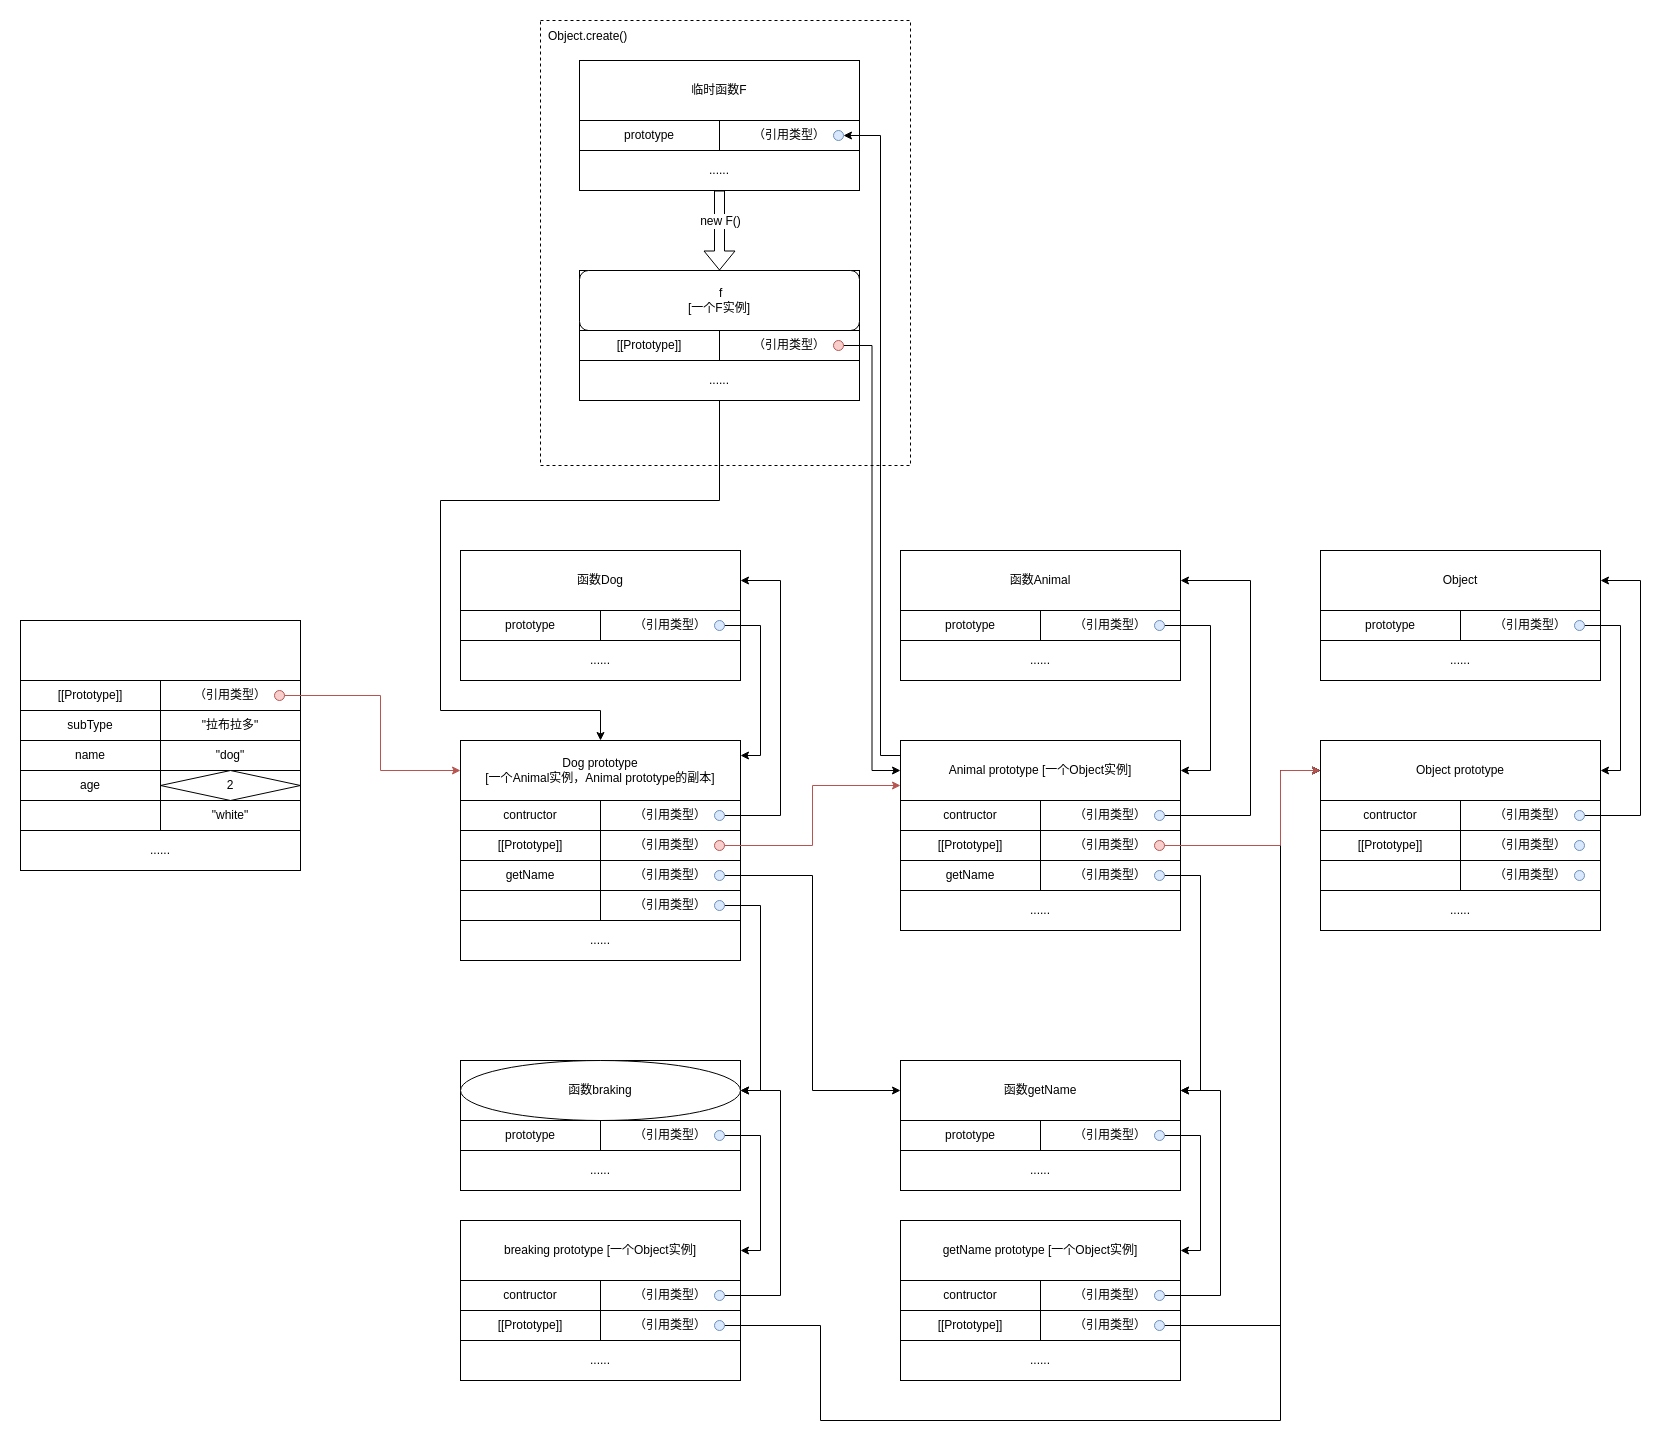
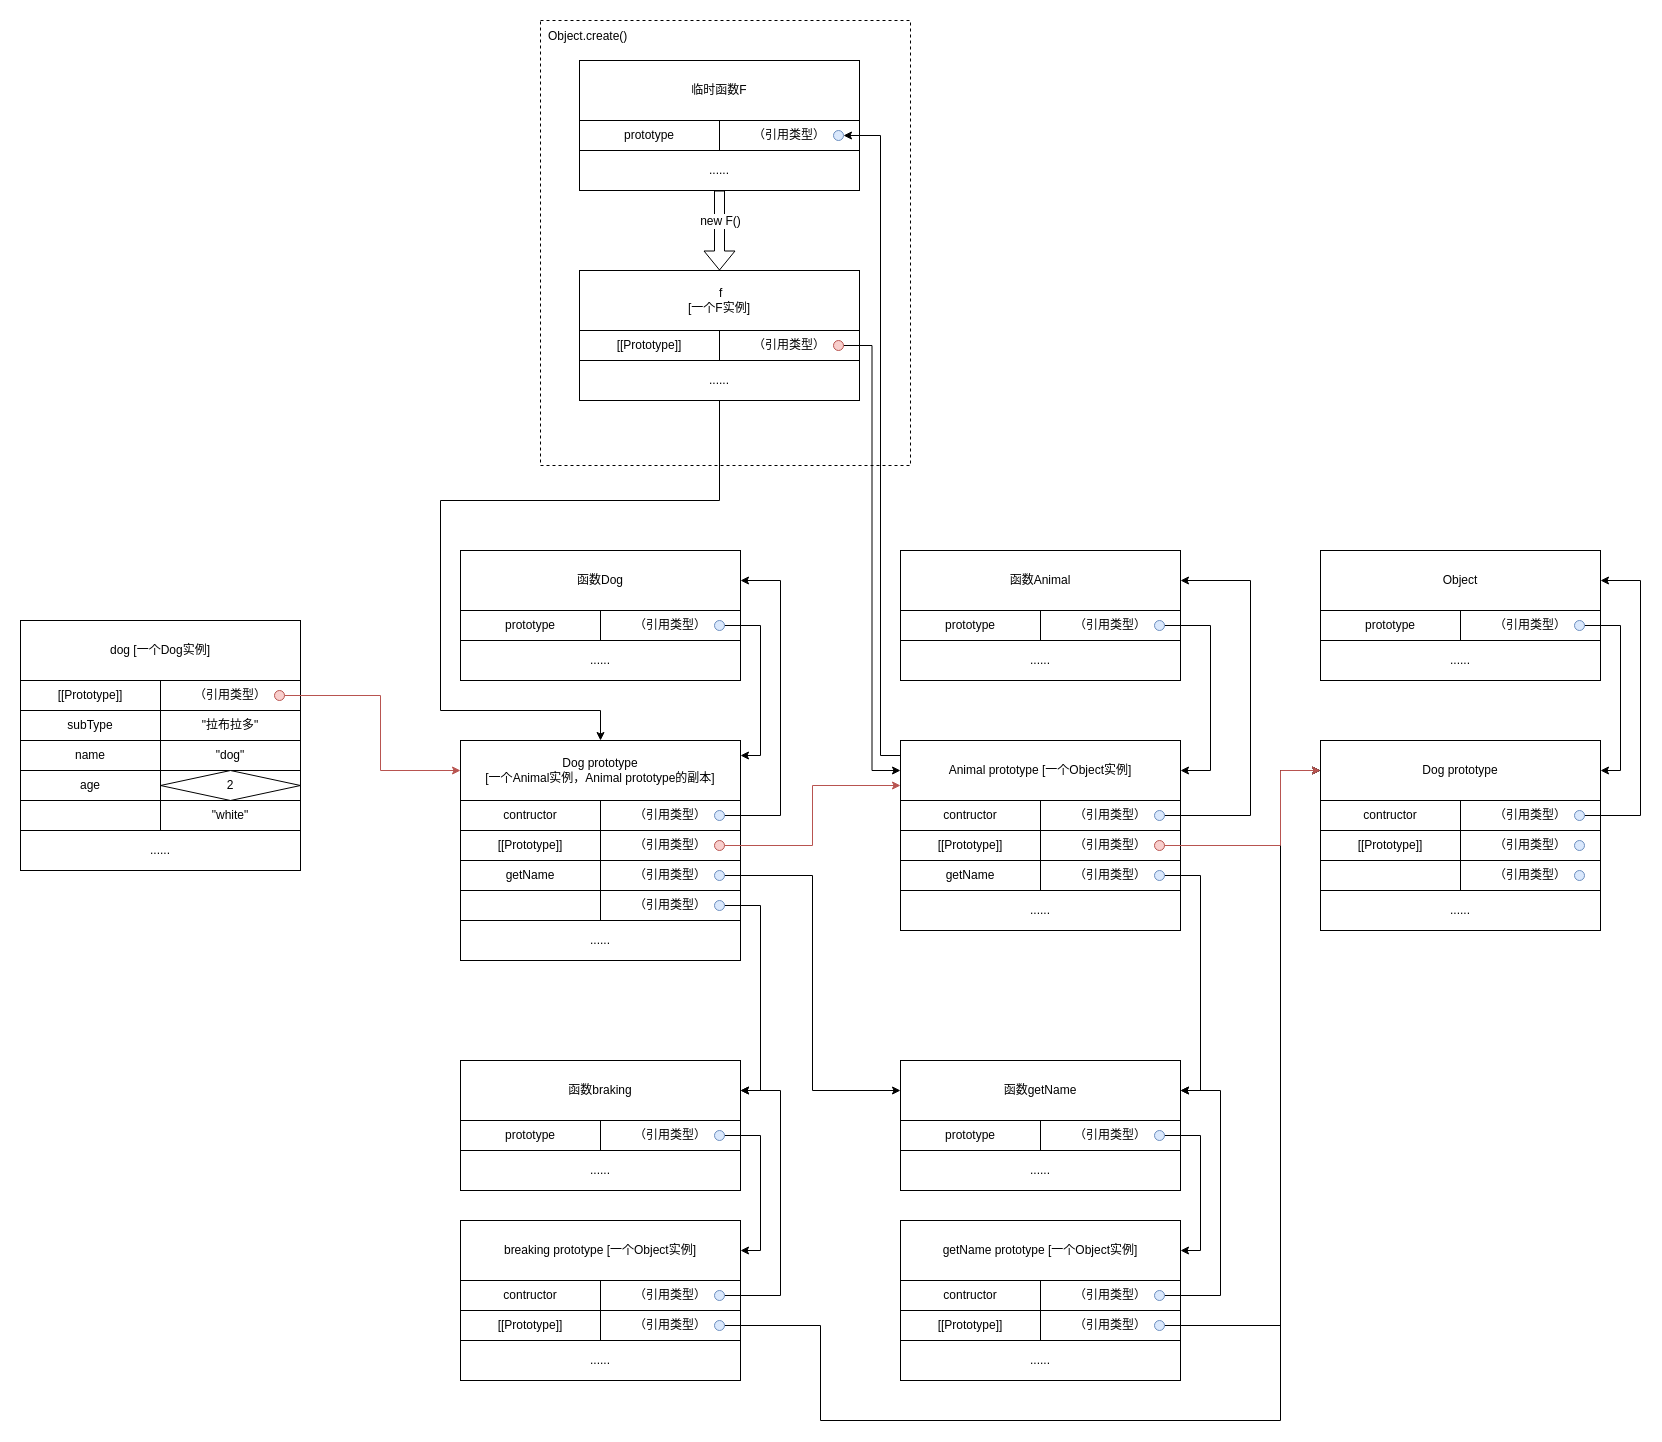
node "f [一个F实例]": shape rounded rectangle -> rectangle
node "dog [一个Dog实例]": added
node "Object prototype": label "Object prototype" -> "Dog prototype"
node "函数braking": shape ellipse -> rectangle
